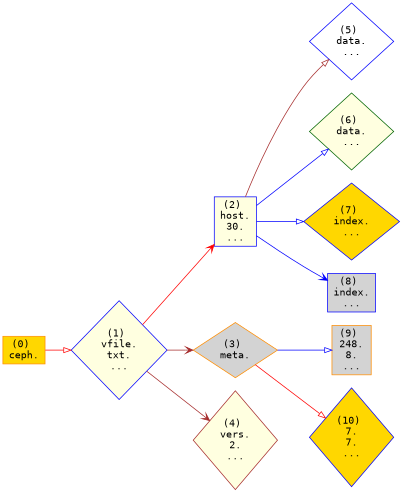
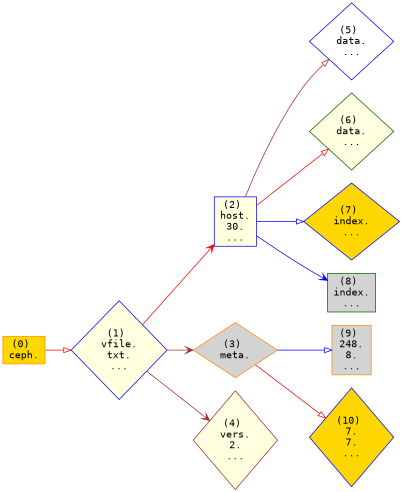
edge "(2) host. 30. ..." -> "(6) data. ...": color blue -> red
node "(8) index. ...": color blue -> darkgreen
